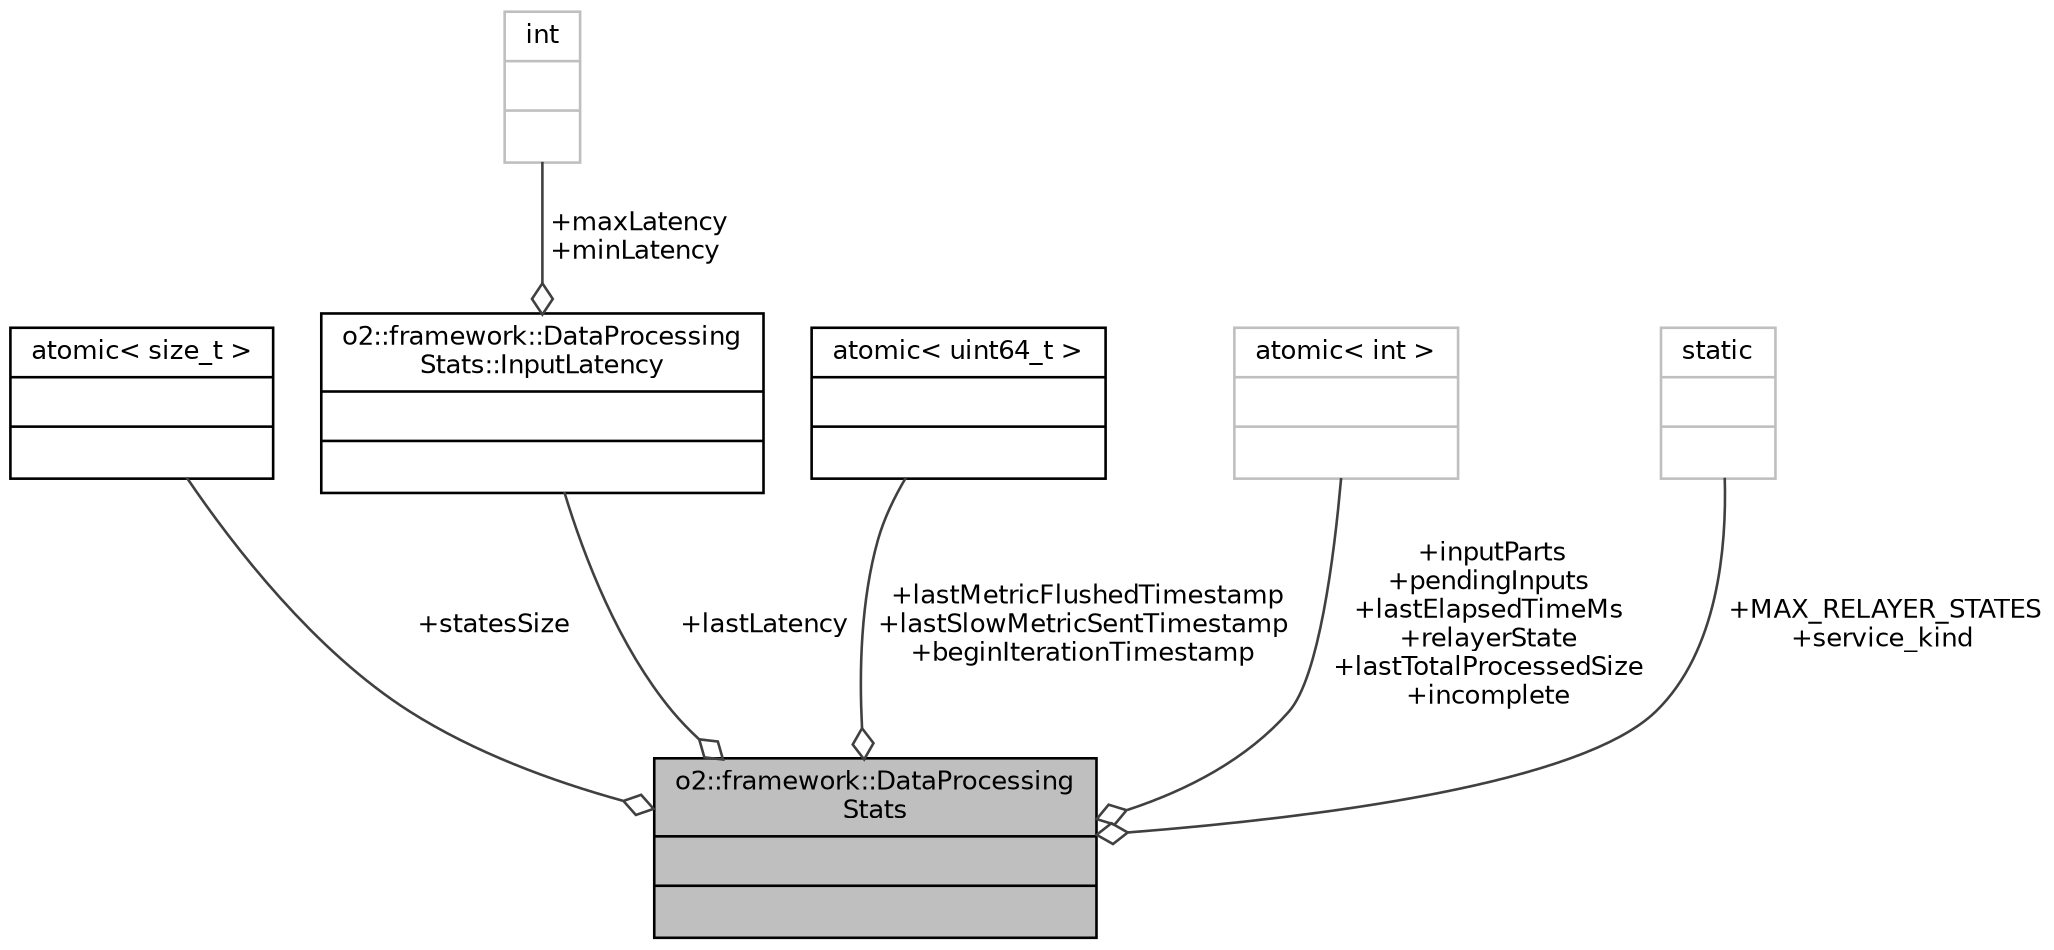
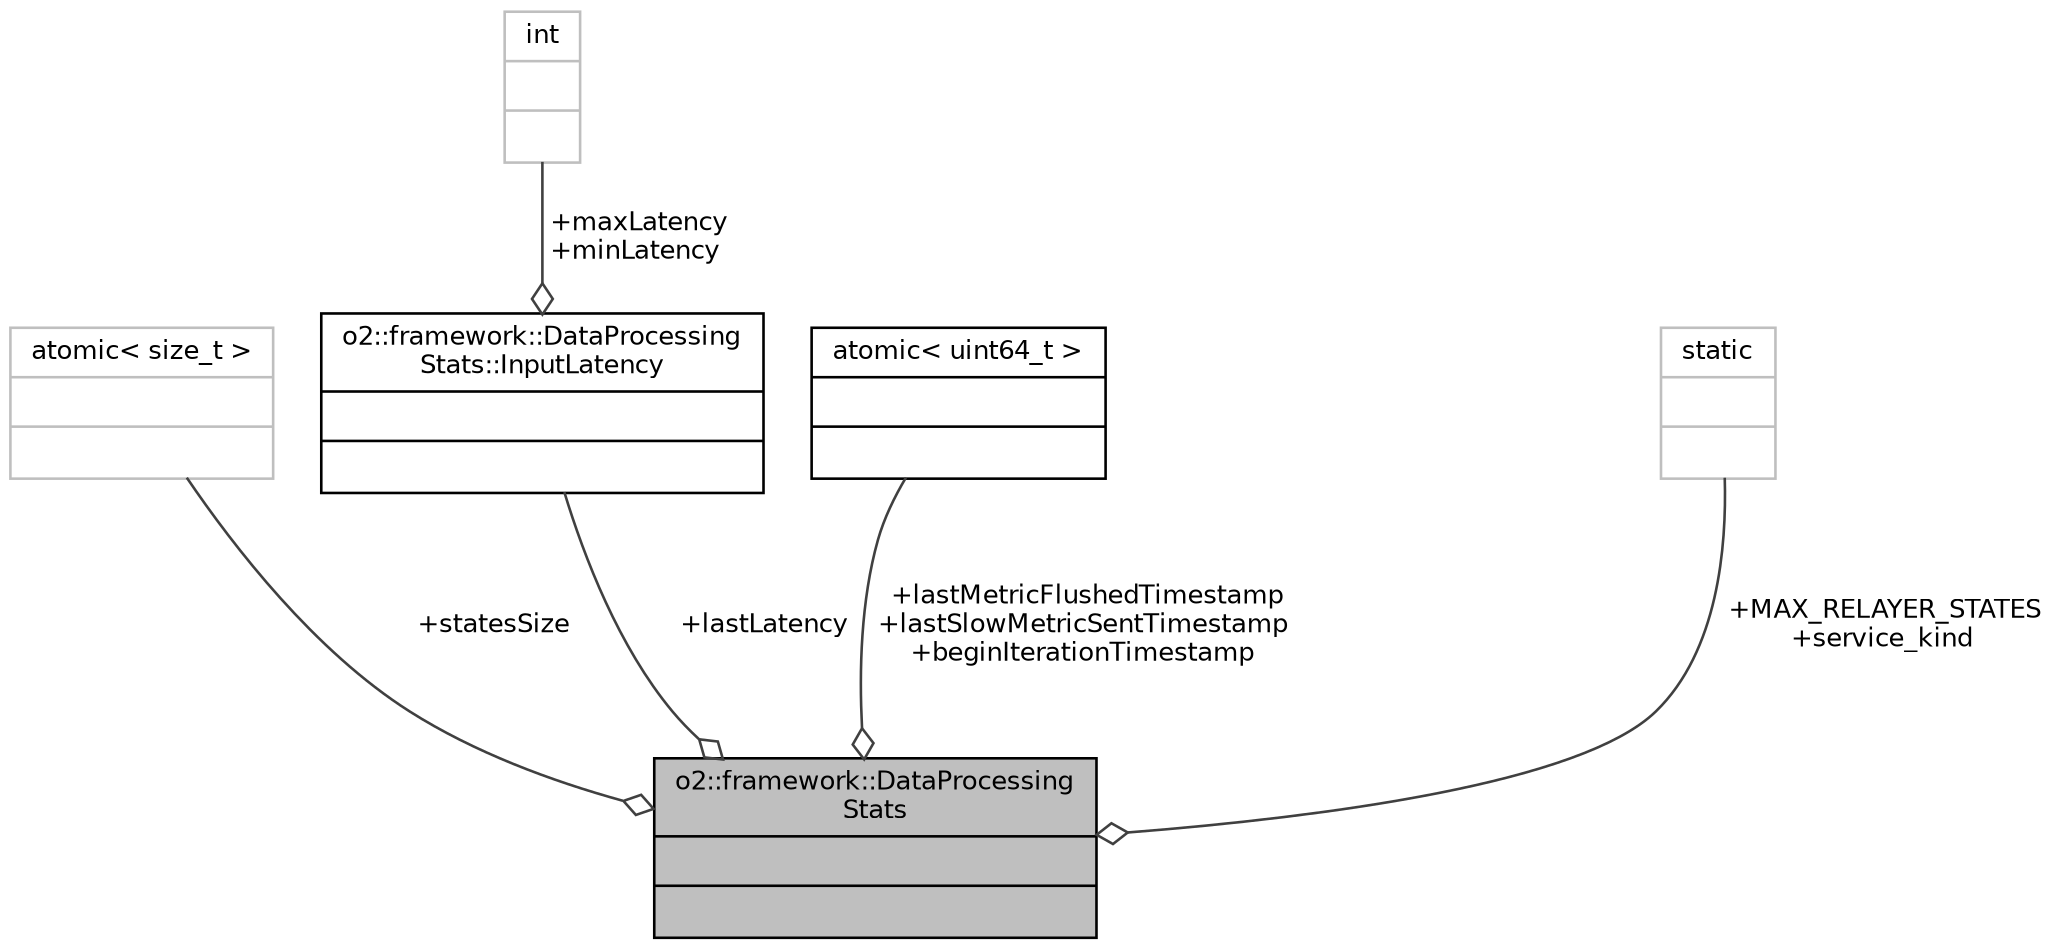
node "atomic< size_t >": color black -> grey75
node "atomic< int >": removed
